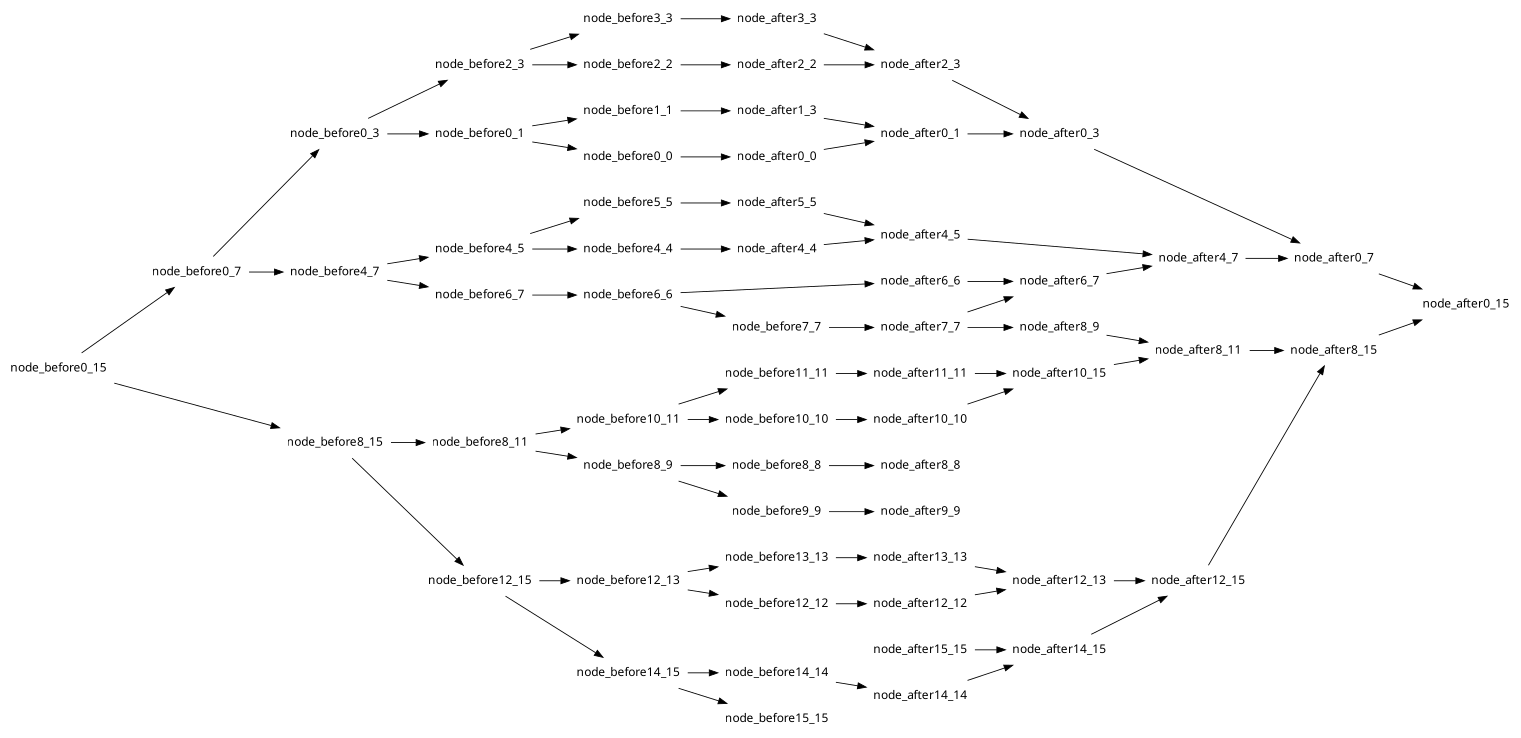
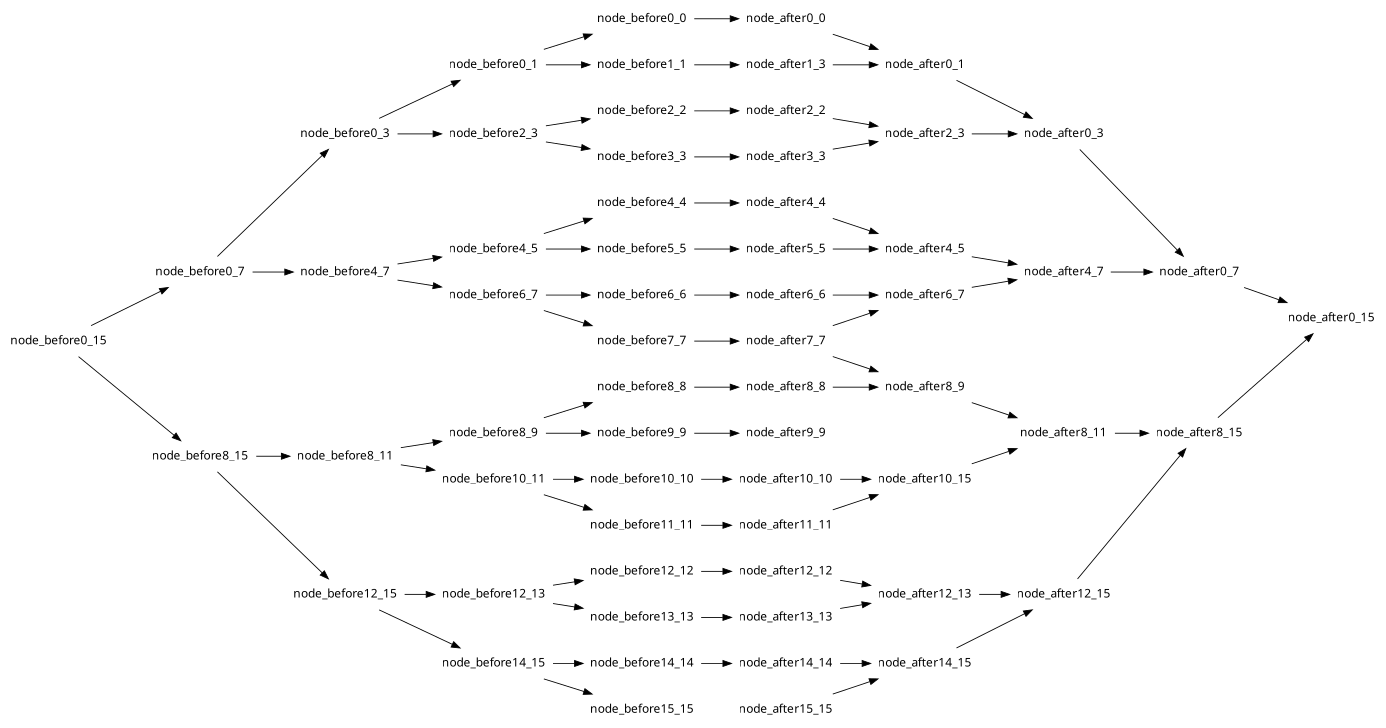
edge "node_before6_6" -> "node_before7_7": now "node_before6_7" -> "node_before7_7"
edge "node_after8_8" -> "node_after8_9": added
